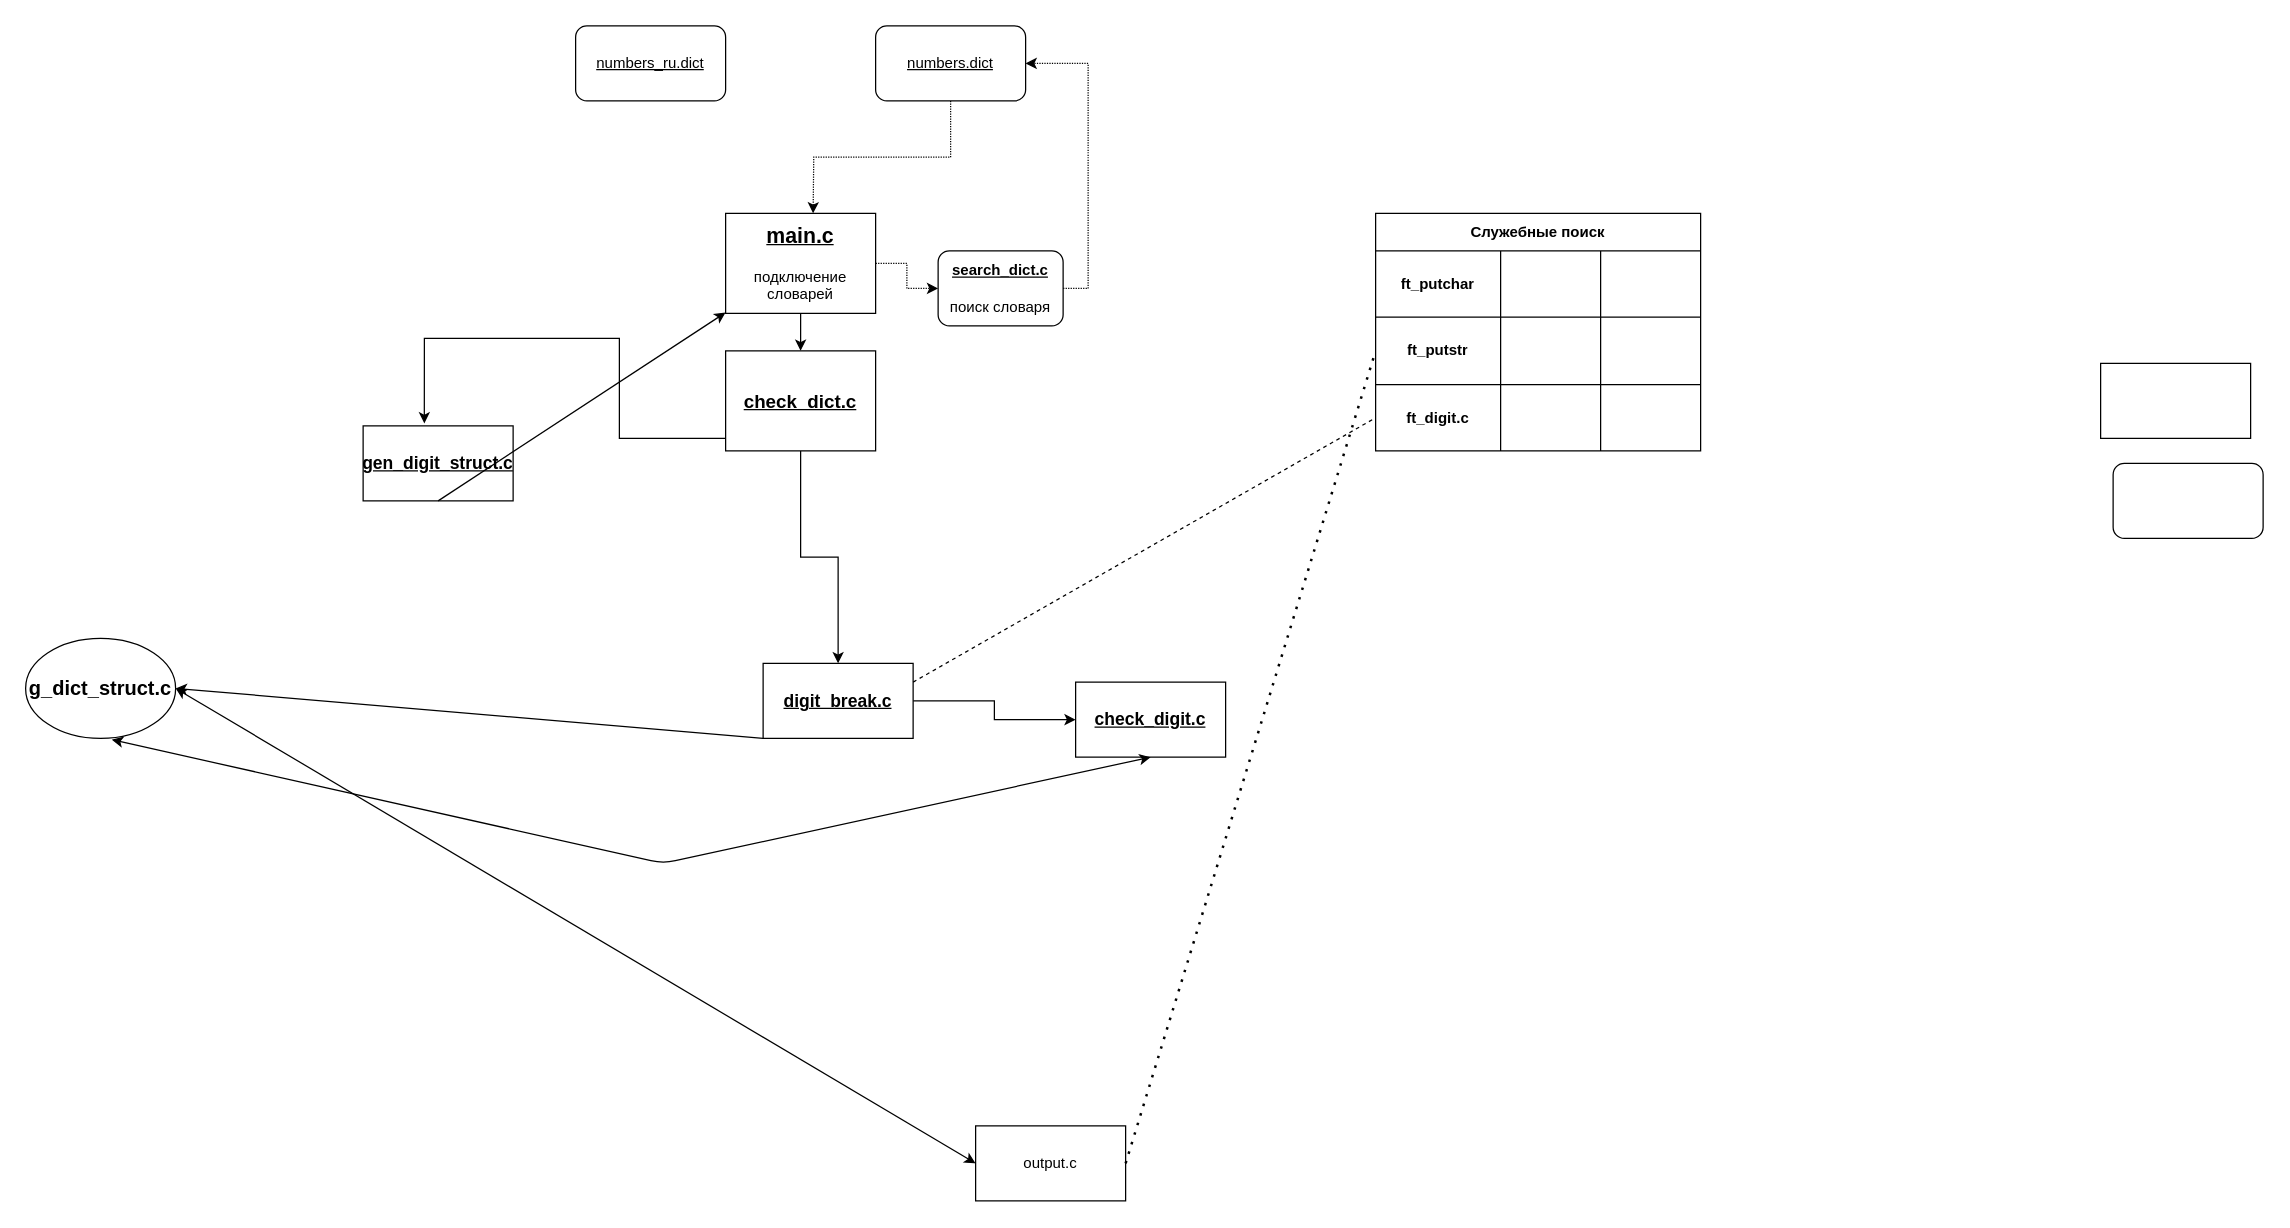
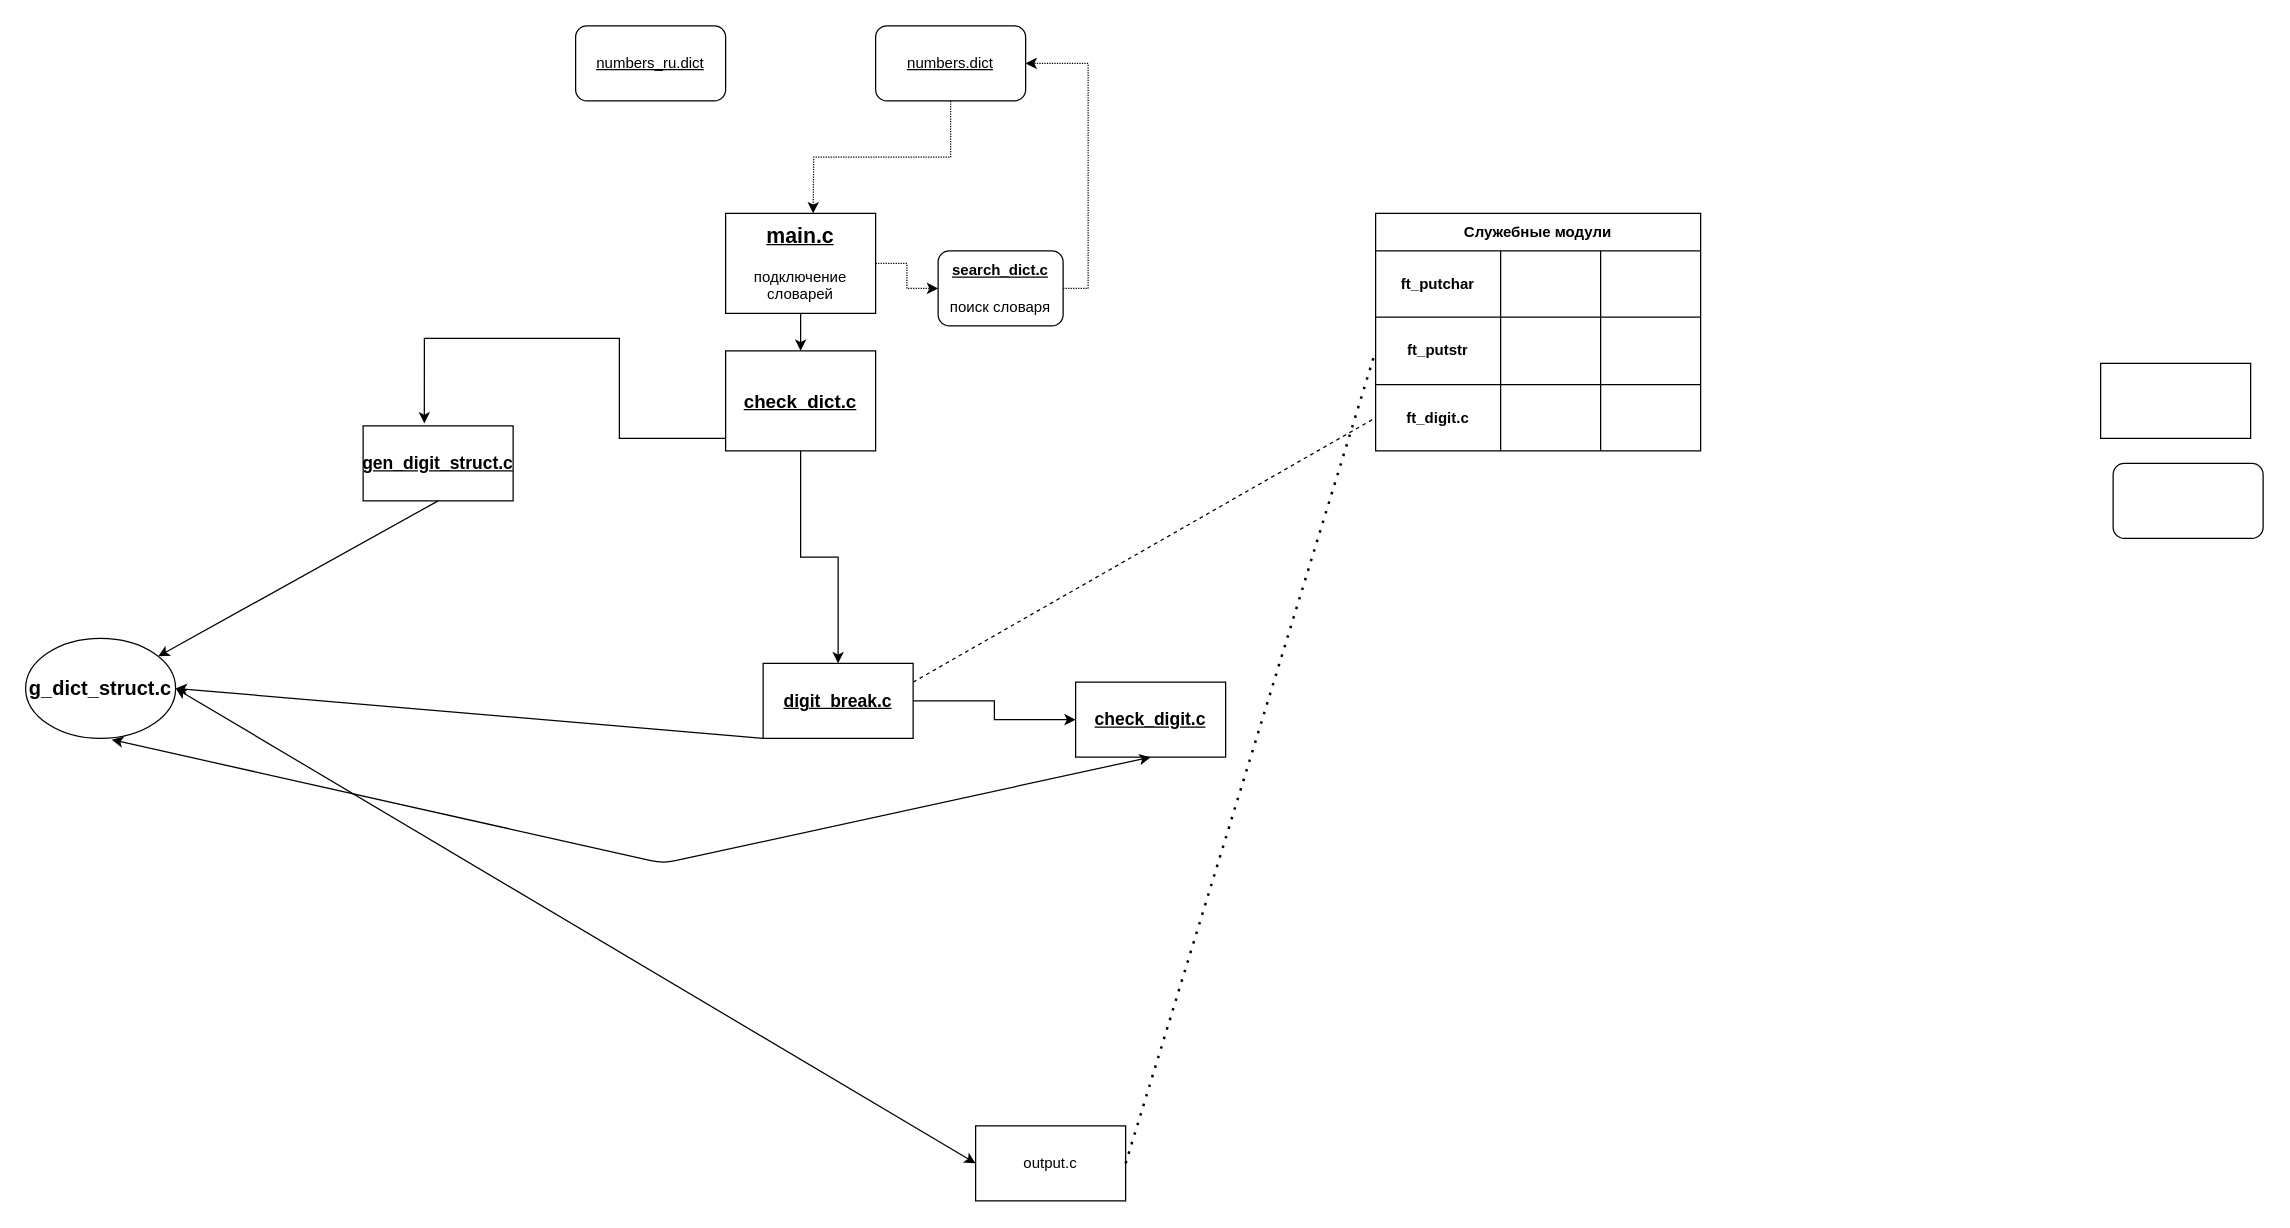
node "Служебные поиск": label "Служебные поиск" -> "Служебные модули"
edge "gen_digit_struct.c" -> "main.c подключение словарей": now "gen_digit_struct.c" -> "g_dict_struct.c"
